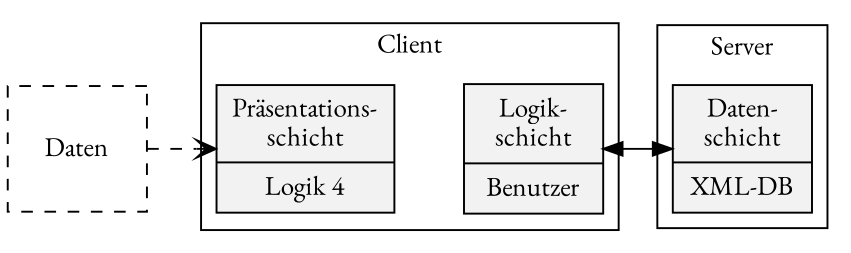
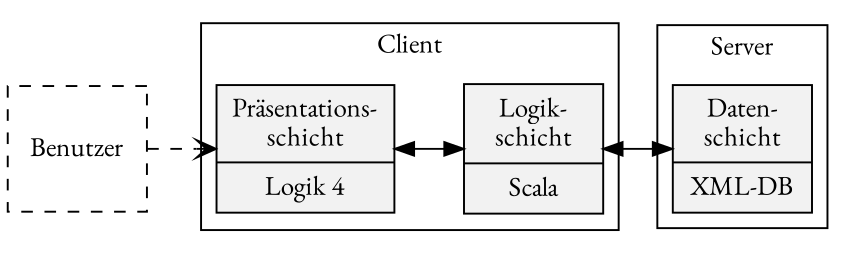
node "Daten": label "Daten" -> "Benutzer"
edge "Präsentations-" -- "Logik-": added
node "Logik-": text "Benutzer" -> "Scala"
